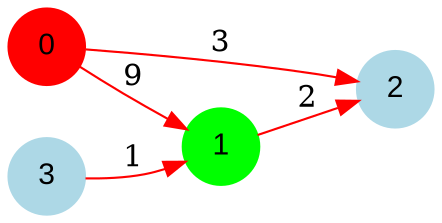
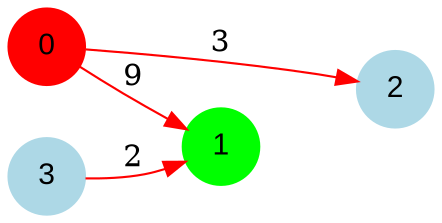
edge "1" -> "2": removed, label "2"
edge "3" -> "1": label "1" -> "2"
